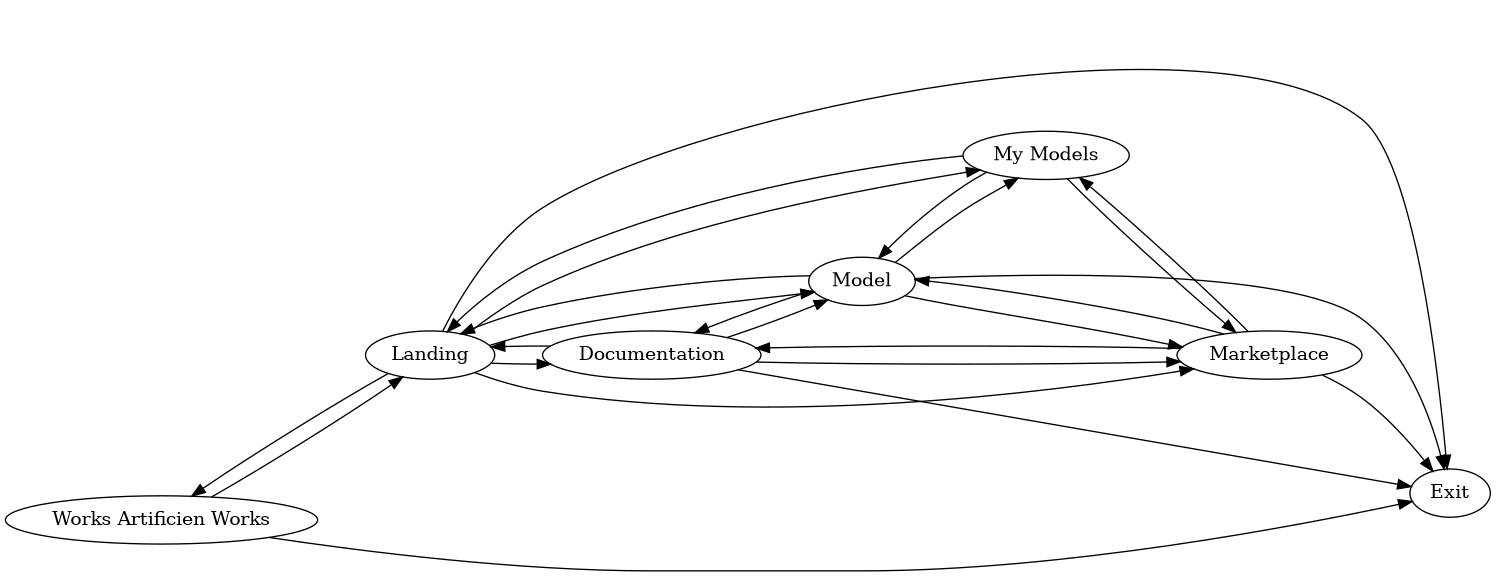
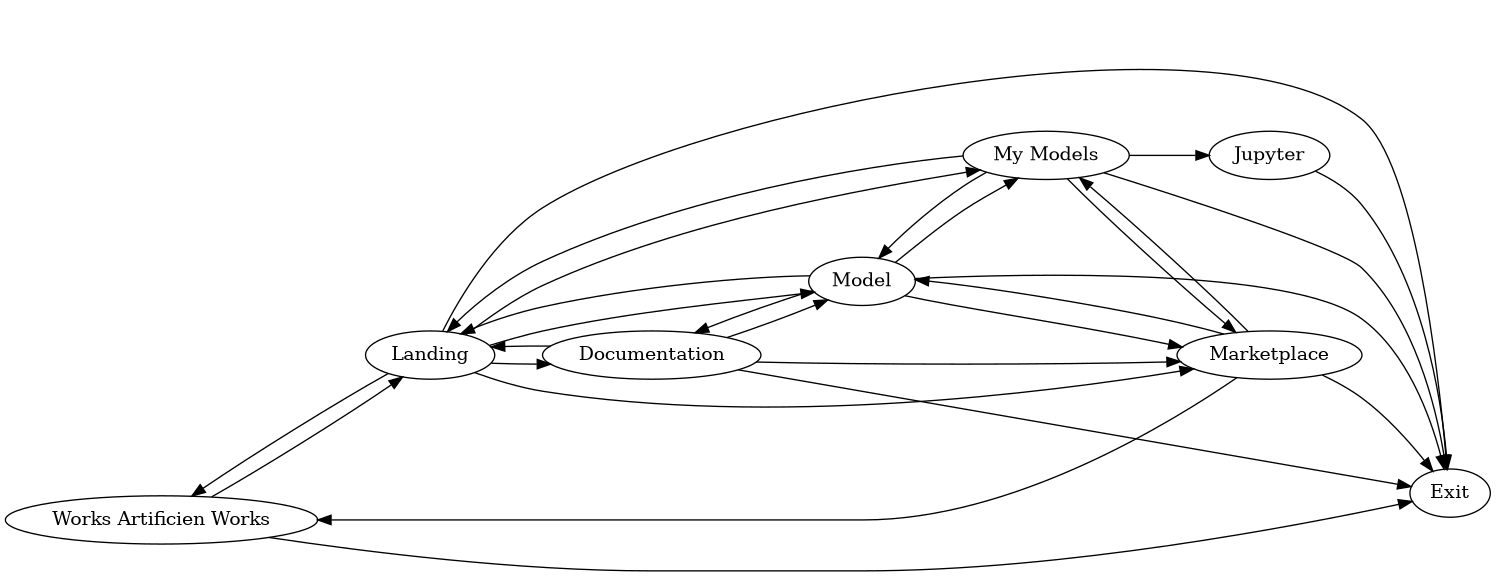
node "Jupyter": added
edge "My Models" -> "Exit": added
edge "Marketplace" -> "Documentation": now "Marketplace" -> "Works Artificien Works"
